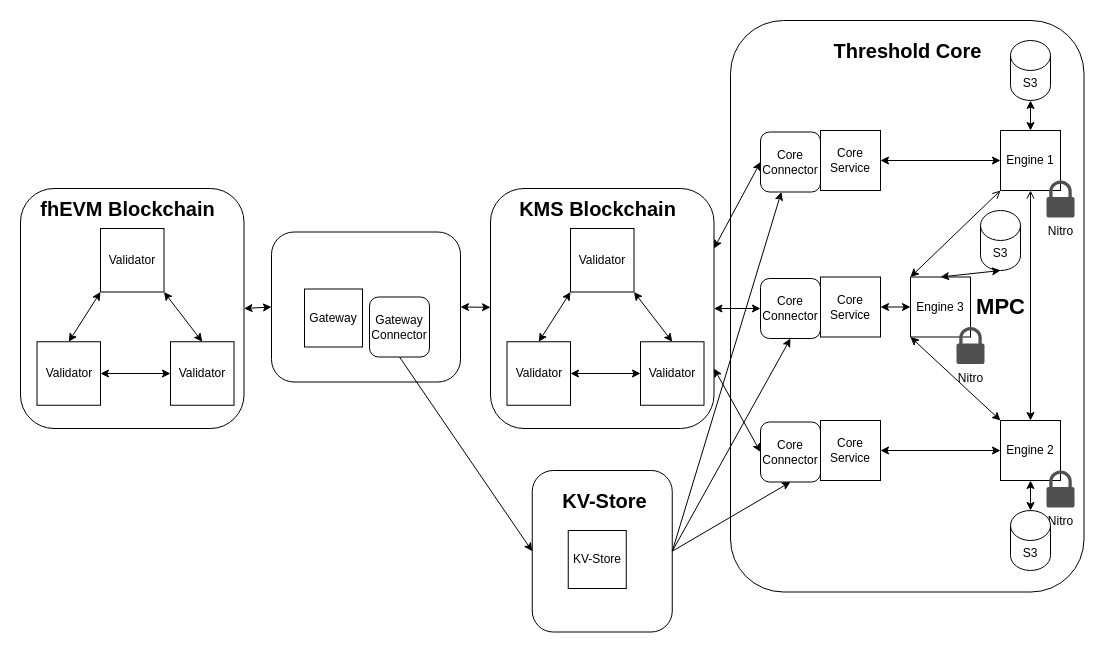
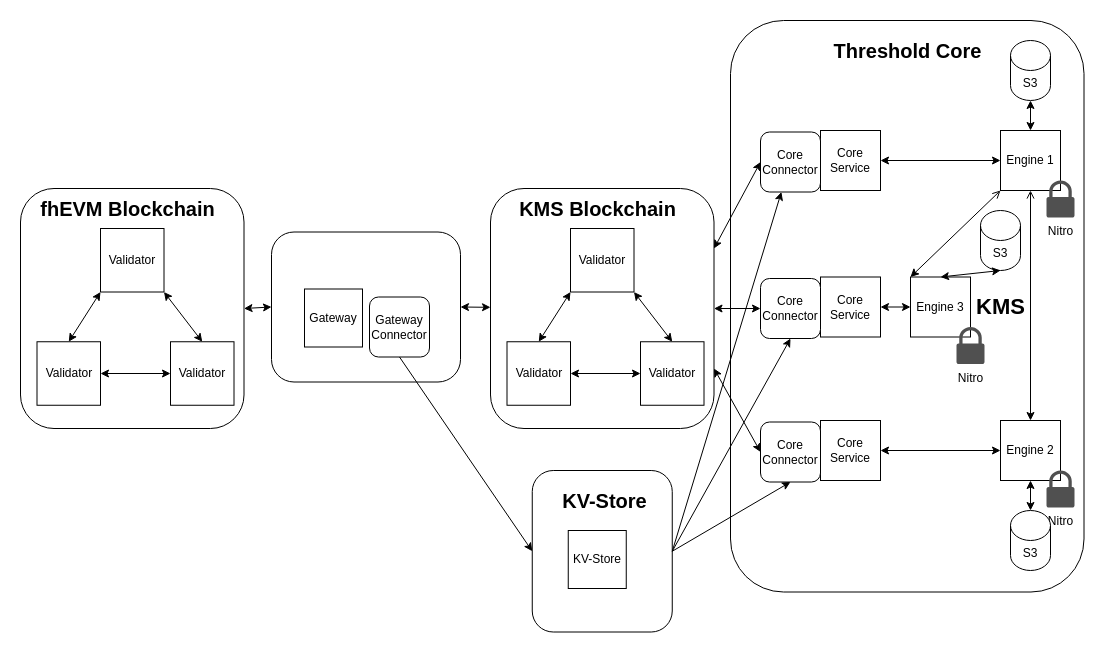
node "MPC": label "MPC" -> "KMS"
edge "Engine 3" -- "Engine 2": removed
